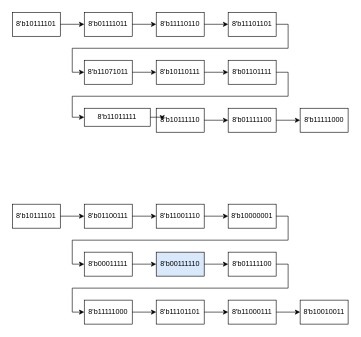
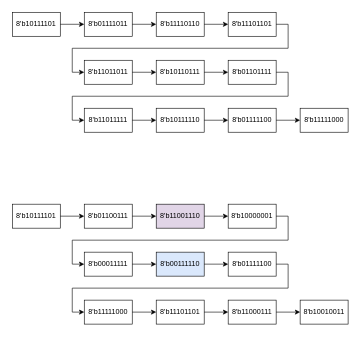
node "8'b11071011": label "8'b11071011" -> "8'b11011011"
node "8'b11011111": size 66x18 -> 48x24
node "8'b11001110": fillcolor #ffffff -> #e1d5e7
